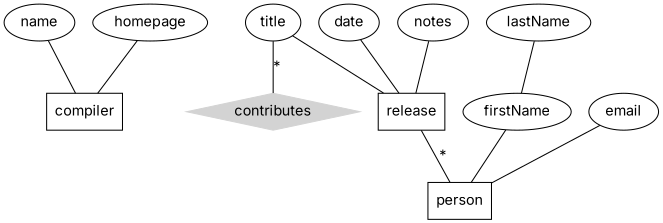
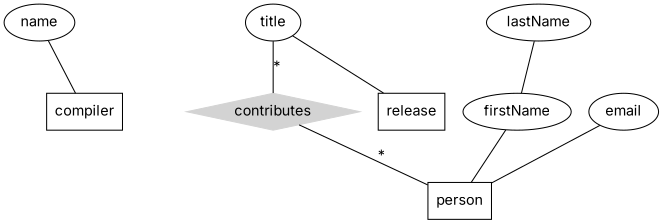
node "homepage": removed
node "date": removed
node "notes": removed
edge "release" -- "person": now "contributes" -- "person"
